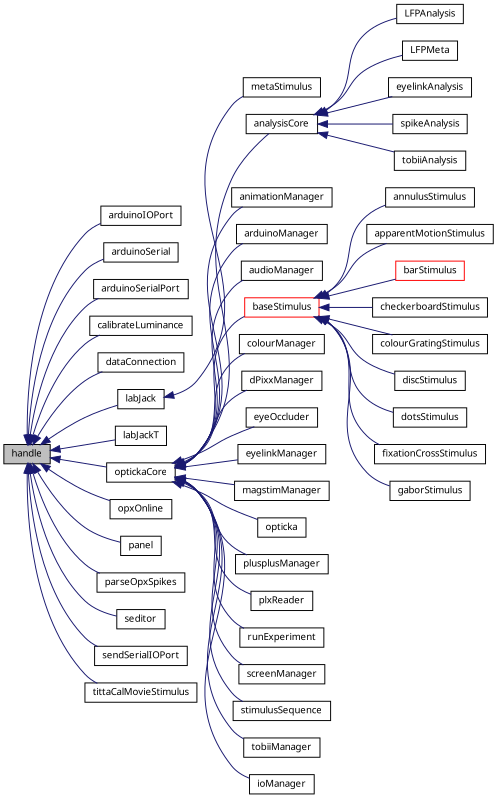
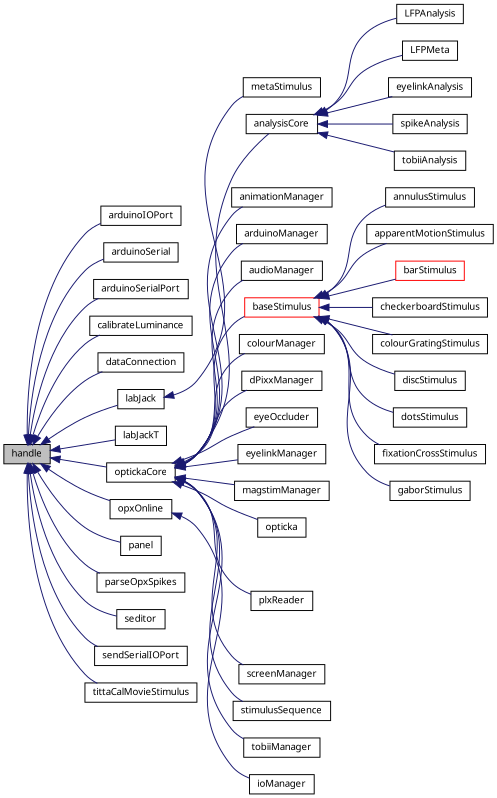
node "plusplusManager": removed
node "runExperiment": removed
edge "ioManager" -> "optickaCore": now "ioManager" -> "opxOnline"
